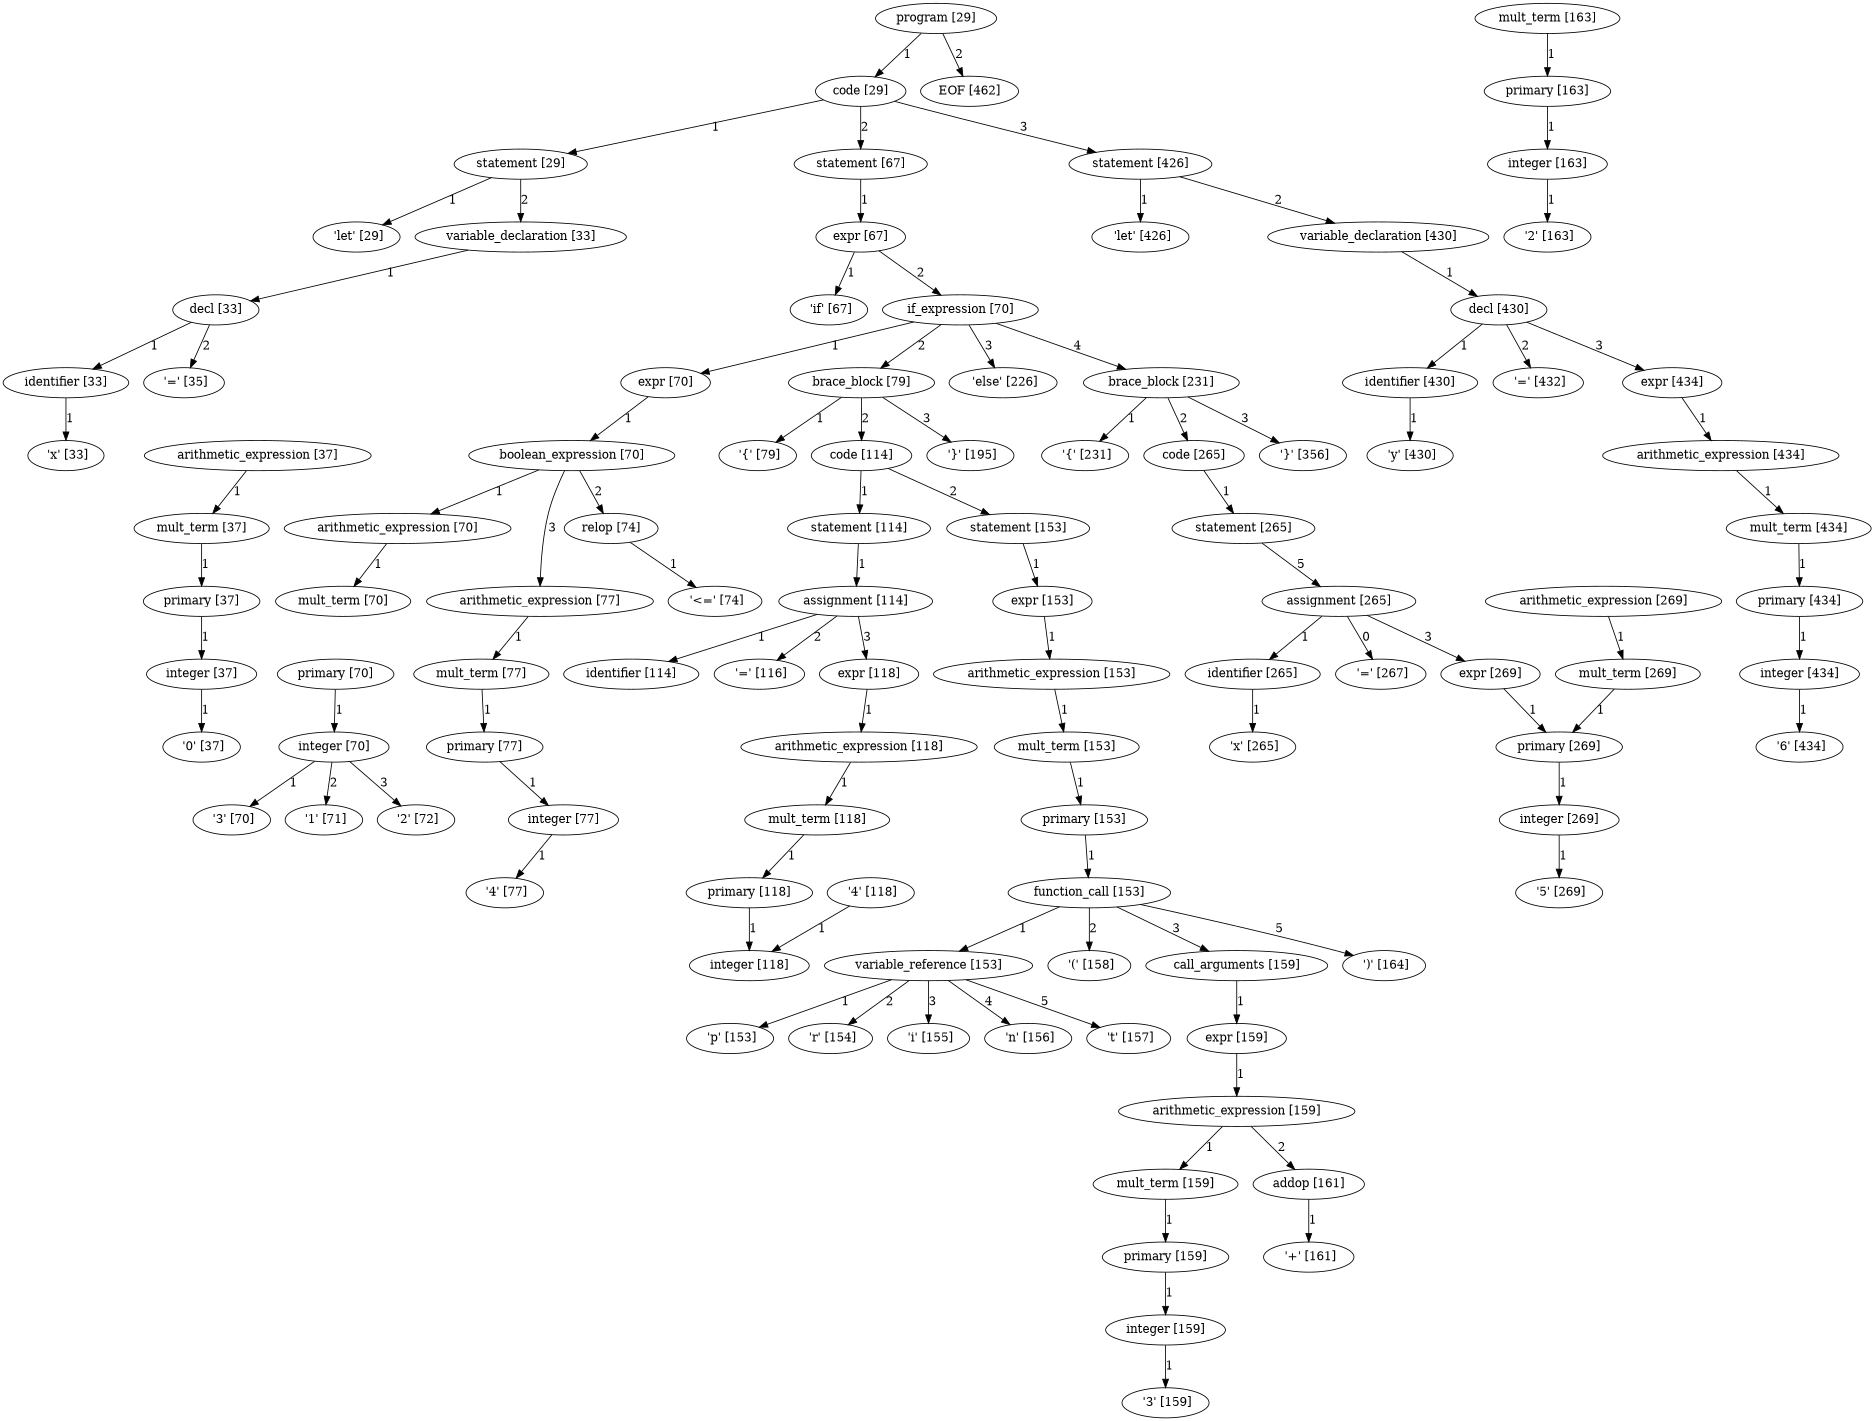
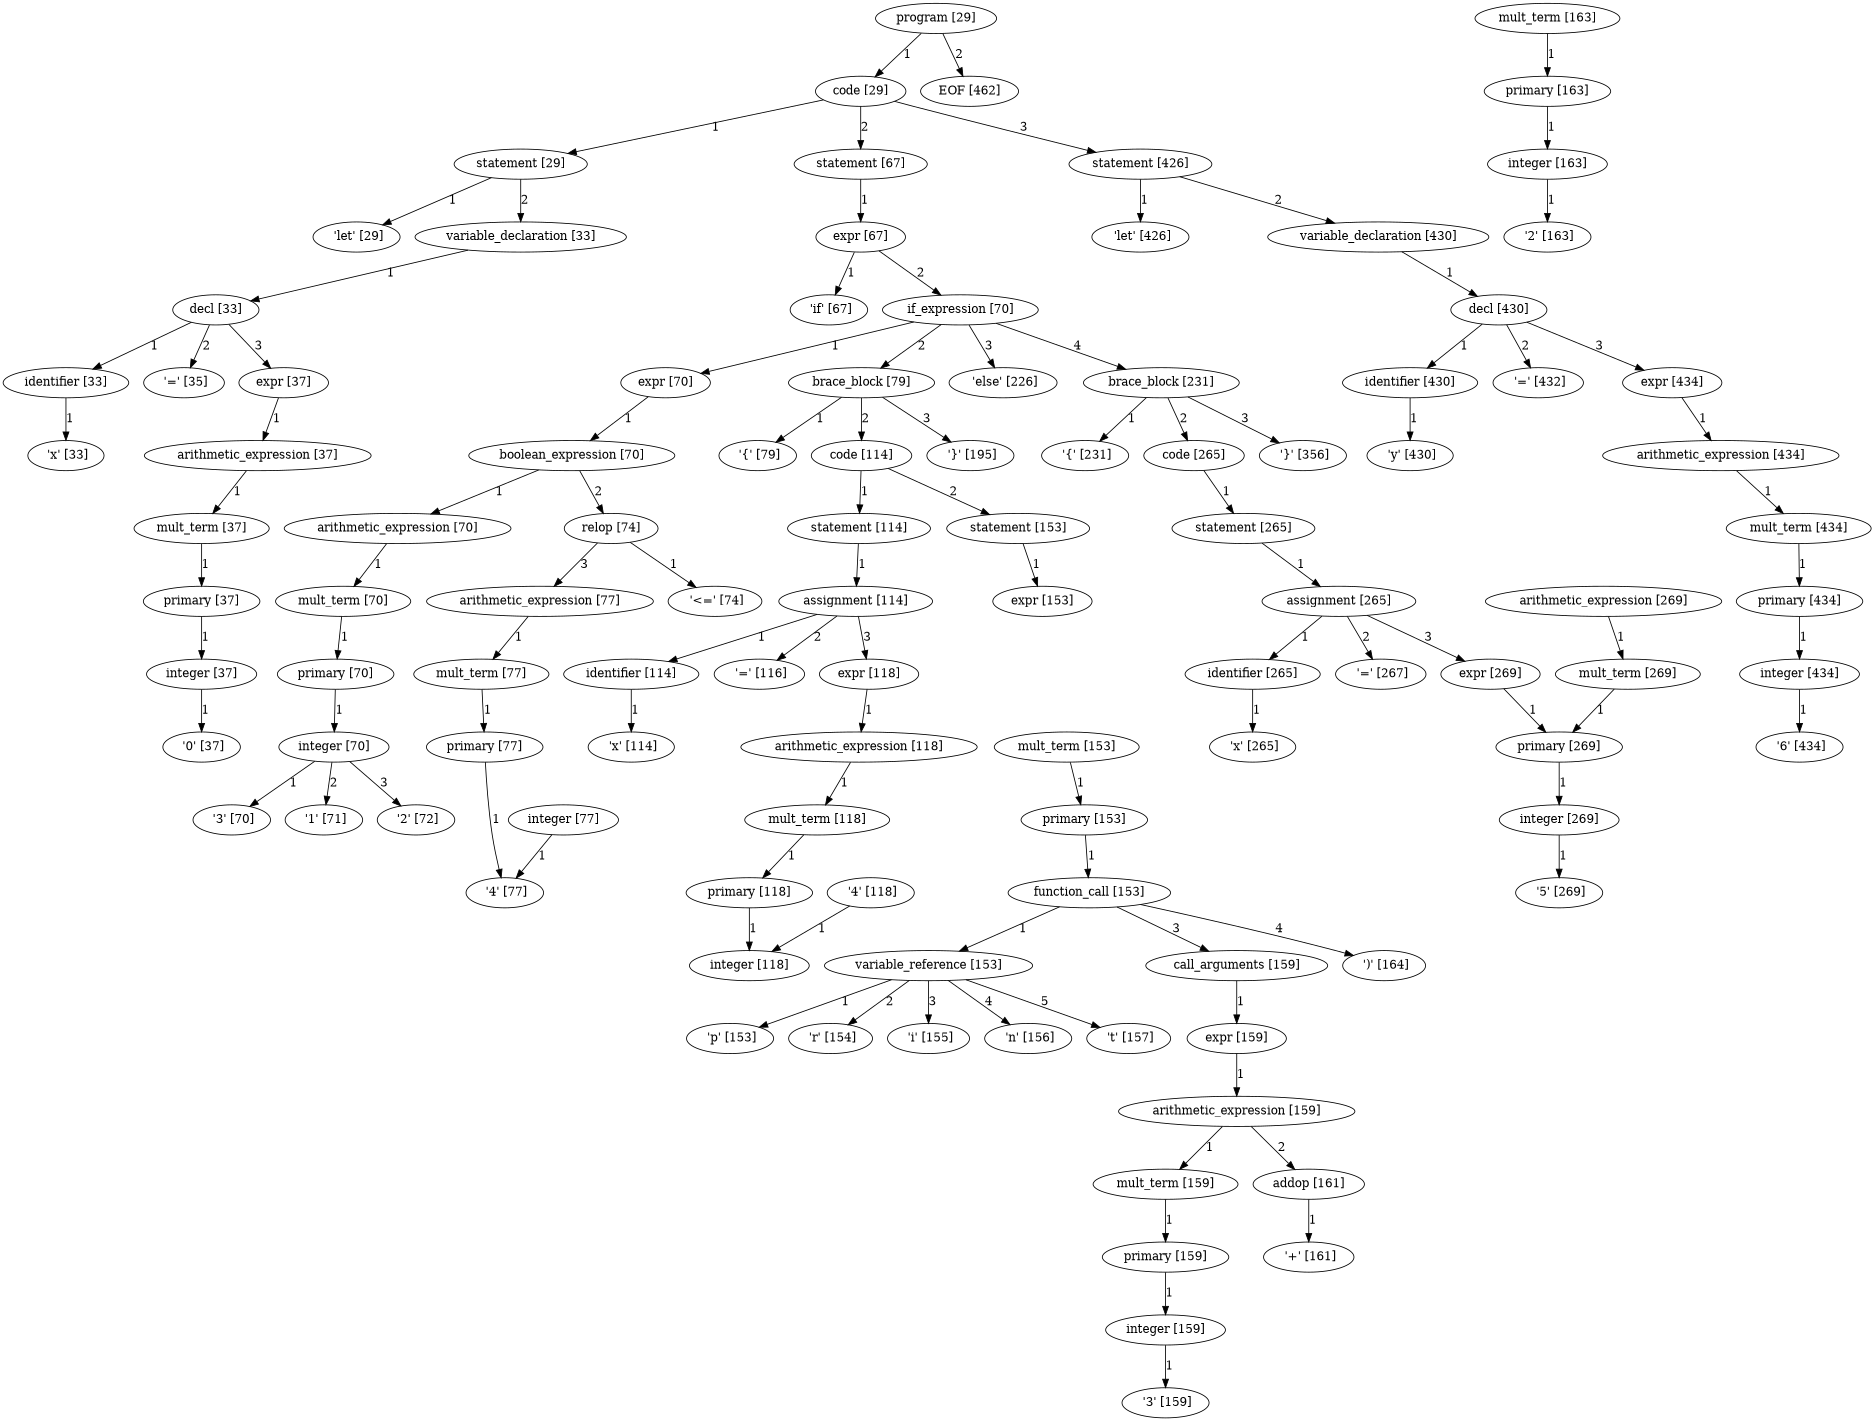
node "expr [37]": added
edge "boolean_expression [70]" -> "arithmetic_expression [77]": now "relop [74]" -> "arithmetic_expression [77]"
edge "statement [265]" -> "assignment [265]": label "5" -> "1"
edge "mult_term [70]" -> "primary [70]": added, label "1"
edge "assignment [265]" -> "'=' [267]": label "0" -> "2"
node "arithmetic_expression [153]": removed
node "'x' [114]": added
edge "primary [77]" -> "integer [77]": now "primary [77]" -> "'4' [77]"
edge "function_call [153]" -> "')' [164]": label "5" -> "4"
node "'(' [158]": removed
